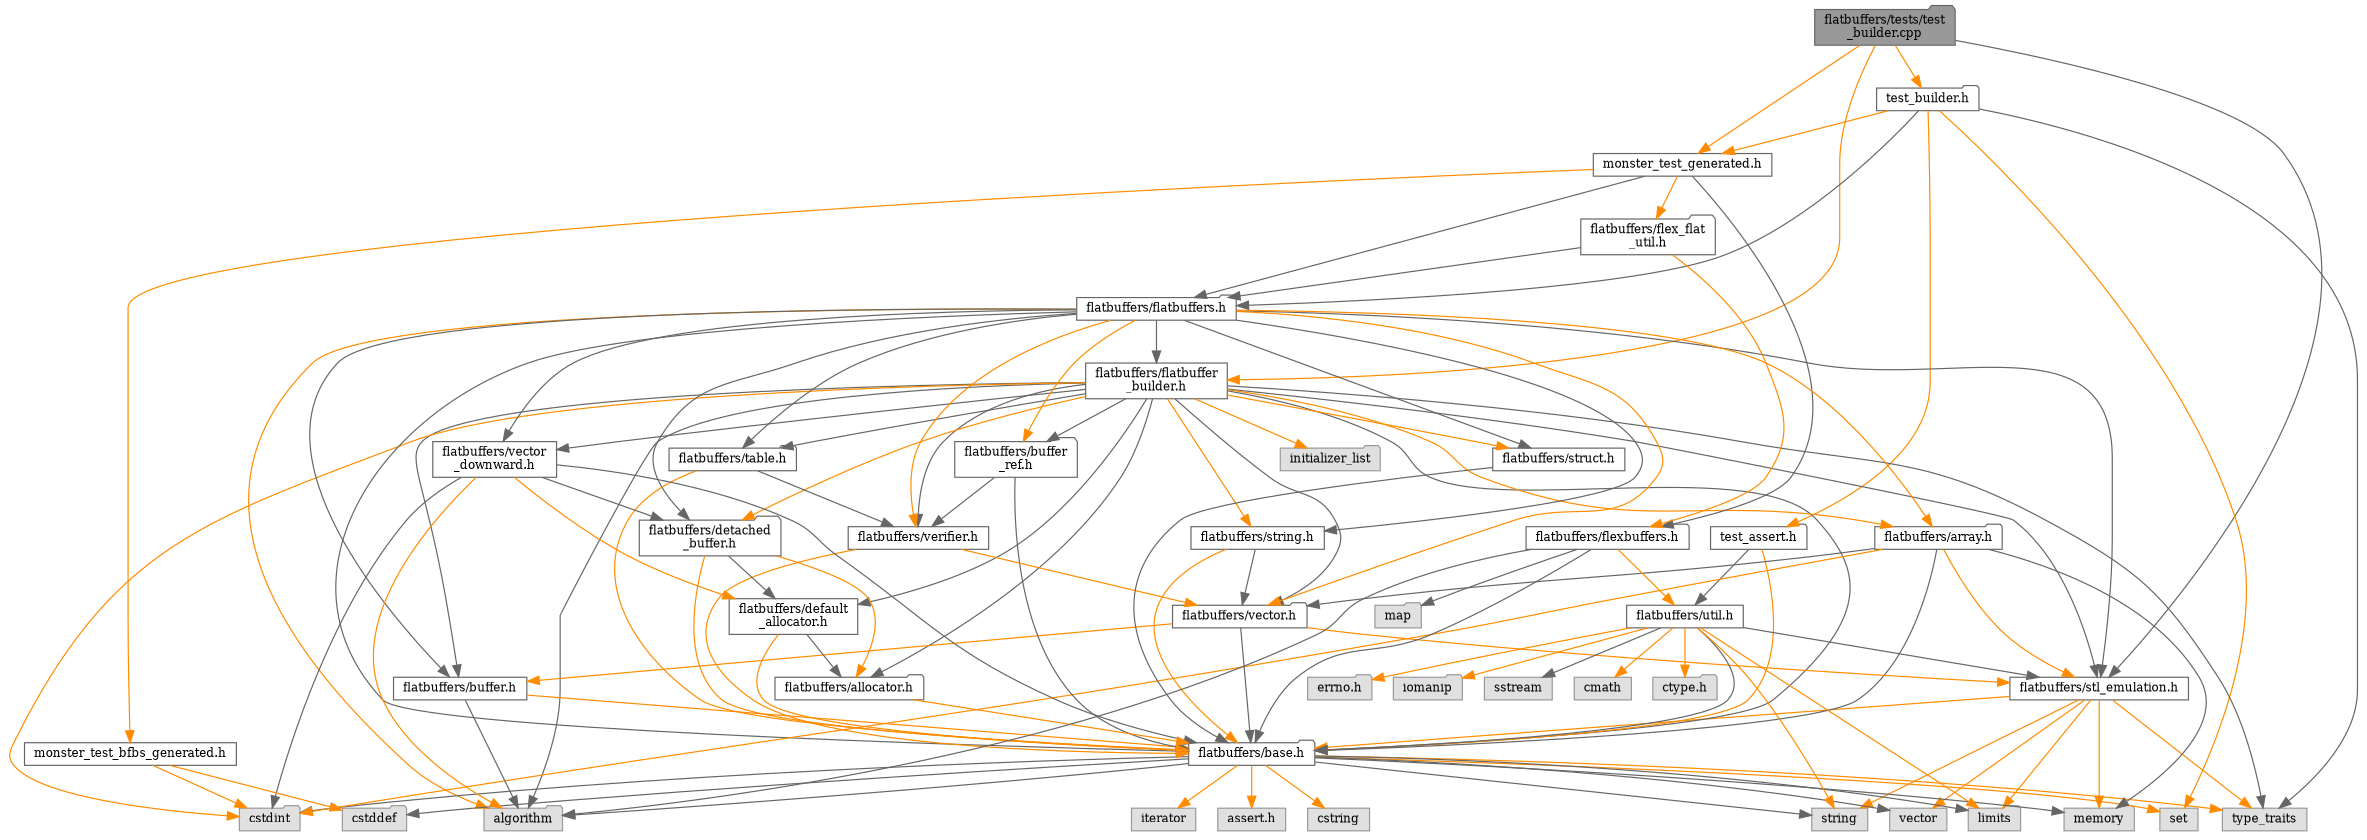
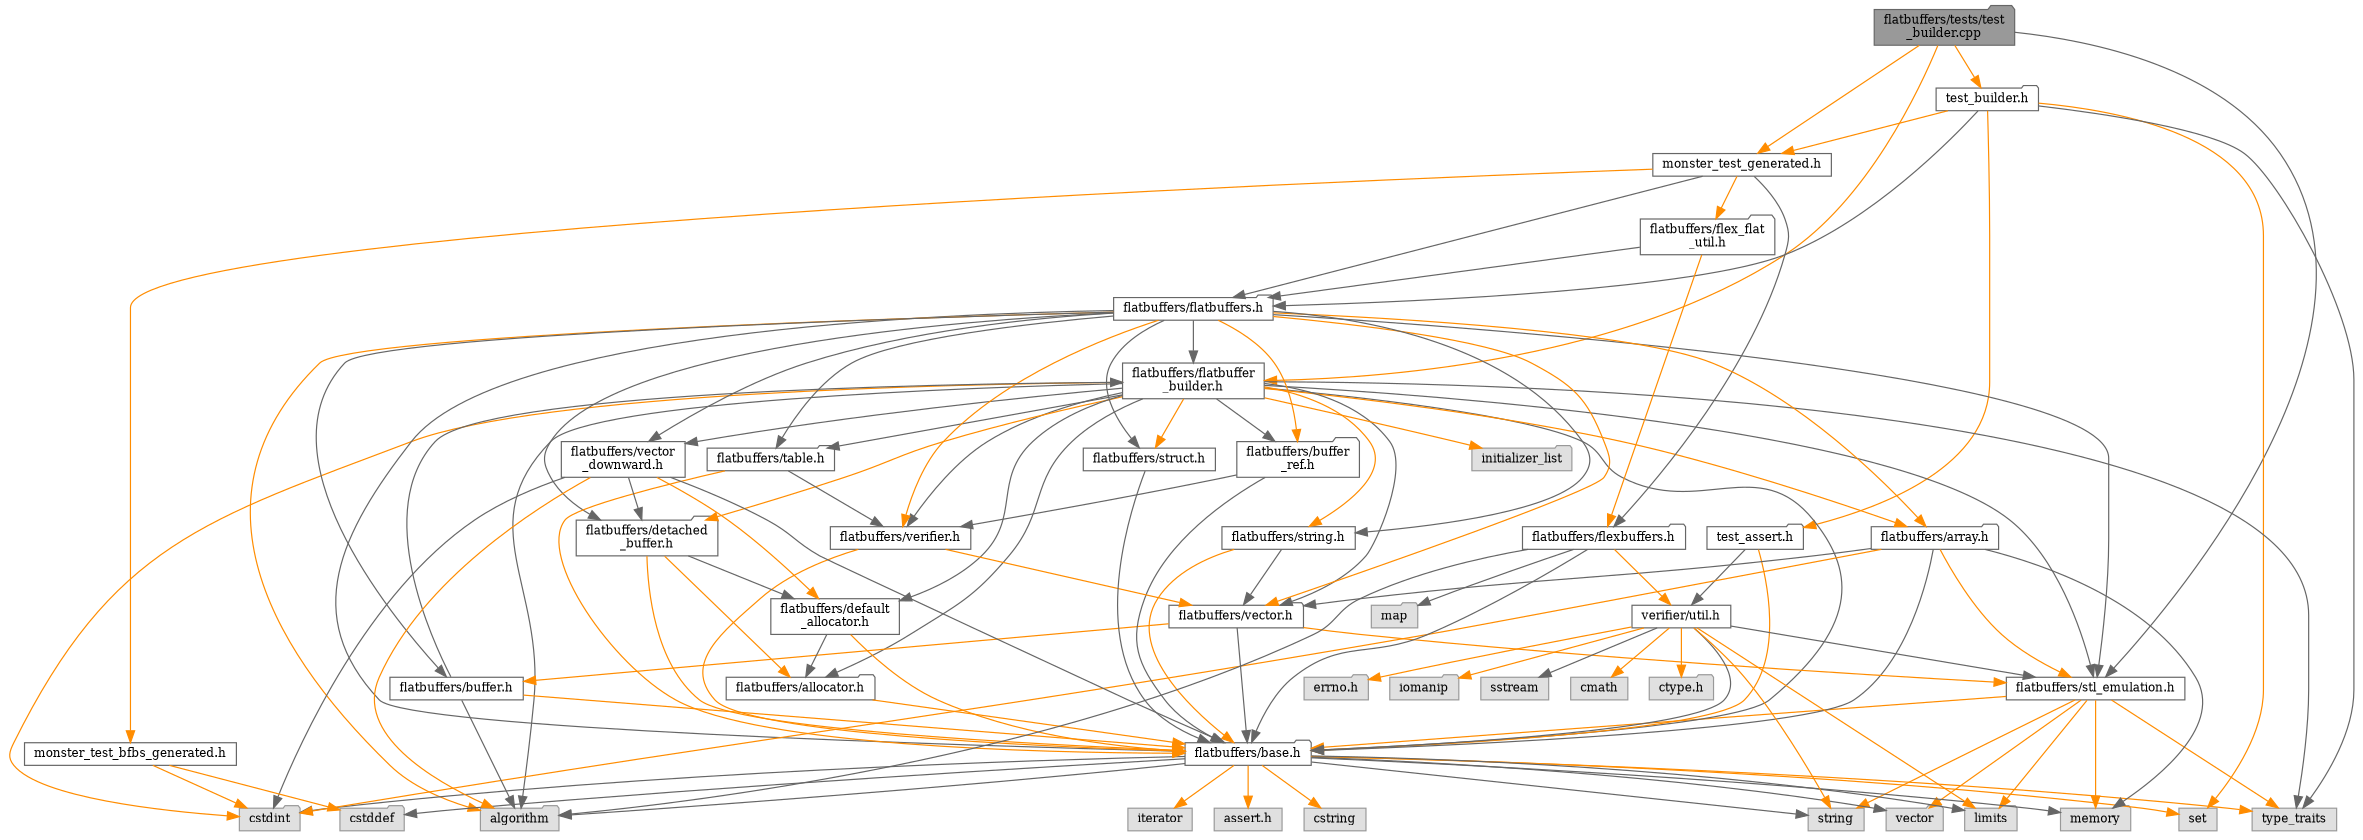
edge "flatbuffers/flatbuffer _builder.h" -> "flatbuffers/buffer.h": reversed
node "flatbuffers/util.h": label "flatbuffers/util.h" -> "verifier/util.h"
node "vector": shape box -> folder
